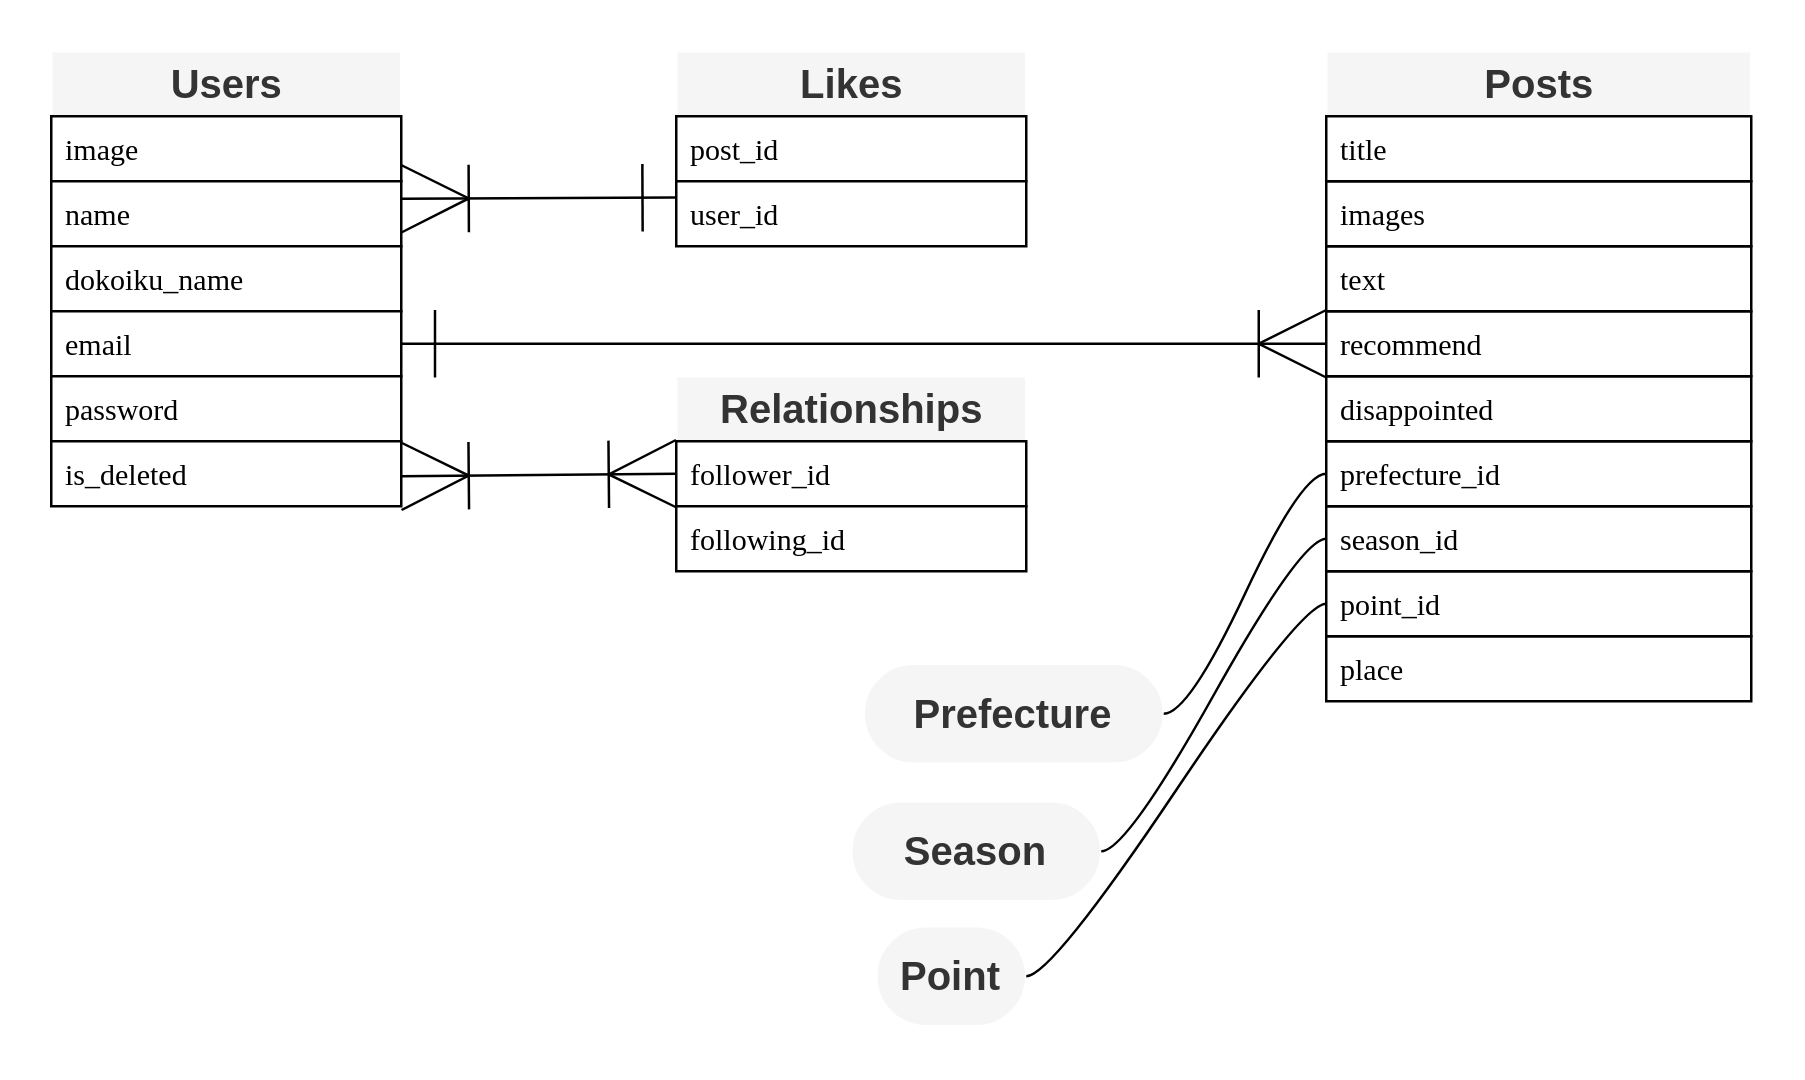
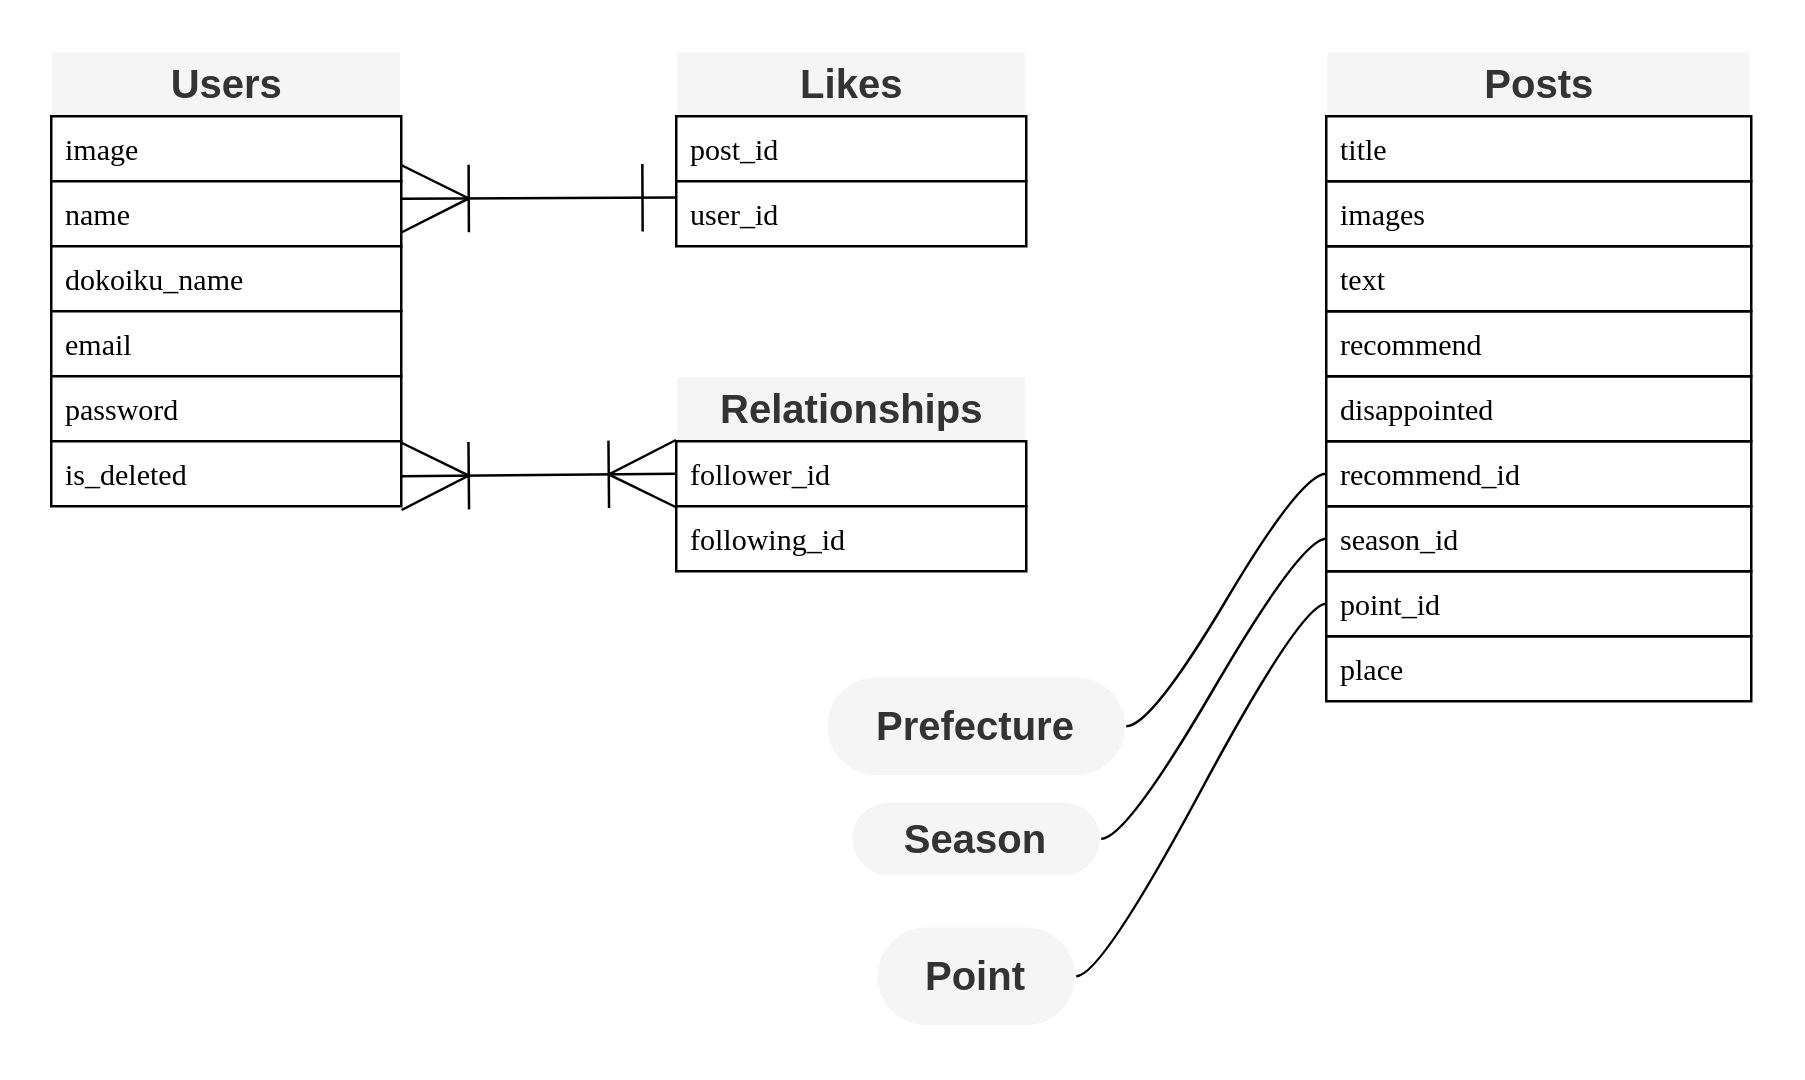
edge "email" -- "recommend": removed
node "prefecture_id": label "prefecture_id" -> "recommend_id"
node "Prefecture": moved (1014, 714) -> (976, 726)
node "Season": size 250x100 -> 250x75
node "Point": size 150x100 -> 200x100
